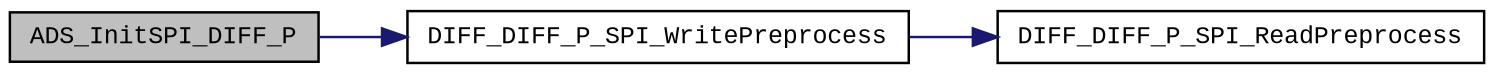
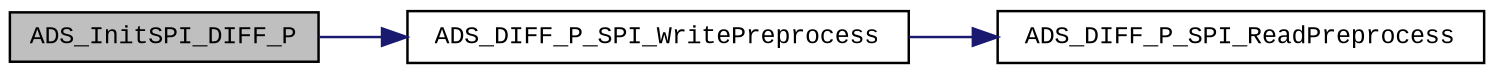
node "DIFF_DIFF_P_SPI_WritePreprocess": label "DIFF_DIFF_P_SPI_WritePreprocess" -> "ADS_DIFF_P_SPI_WritePreprocess"
node "DIFF_DIFF_P_SPI_ReadPreprocess": label "DIFF_DIFF_P_SPI_ReadPreprocess" -> "ADS_DIFF_P_SPI_ReadPreprocess"
